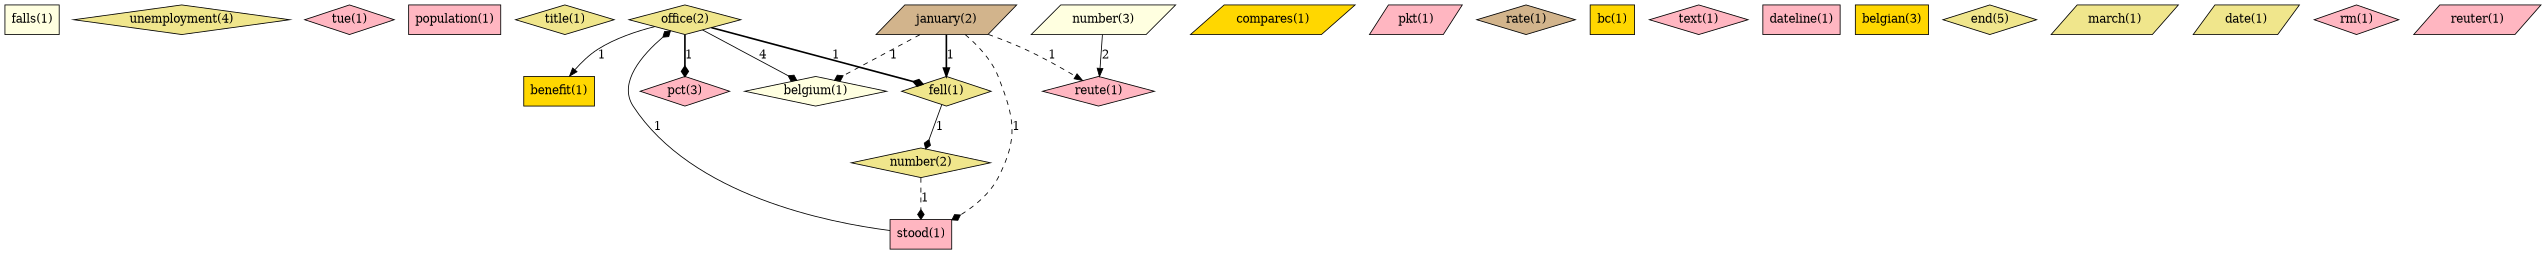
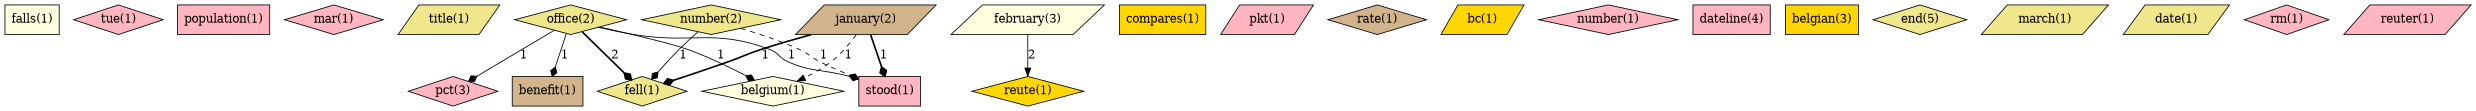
node "unemployment(4)": removed
node "mar(1)": added
node "title(1)": shape diamond -> parallelogram
node "number(3)": label "number(3)" -> "february(3)"
node "compares(1)": shape parallelogram -> box
node "bc(1)": shape box -> parallelogram
node "text(1)": label "text(1)" -> "number(1)"
node "dateline(1)": label "dateline(1)" -> "dateline(4)"
edge "office(2)" -> "benefit(1)": arrowhead normal -> diamond
edge "office(2)" -> "pct(3)": style bold -> solid
edge "january(2)" -> "fell(1)": arrowhead normal -> diamond
edge "january(2)" -> "reute(1)": removed, label "1"
edge "january(2)" -> "belgium(1)": arrowhead diamond -> normal
edge "office(2)" -> "belgium(1)": label "4" -> "1"
edge "office(2)" -> "fell(1)": label "1" -> "2"
node "benefit(1)": fillcolor gold -> tan
node "reute(1)": fillcolor lightpink -> gold
edge "fell(1)" -> "number(2)": reversed
edge "january(2)" -> "stood(1)": style dashed -> bold
edge "stood(1)" -> "office(2)": reversed
